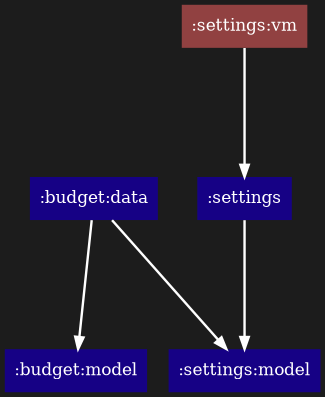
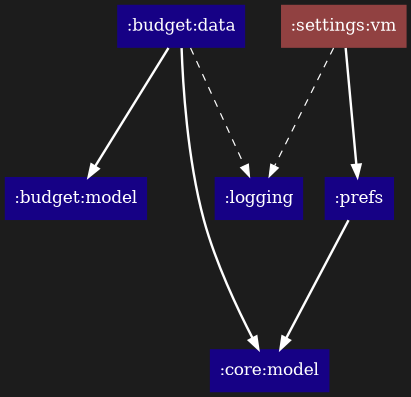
node ":settings": label ":settings" -> ":prefs"
node ":logging": added
node ":settings:model": label ":settings:model" -> ":core:model"
